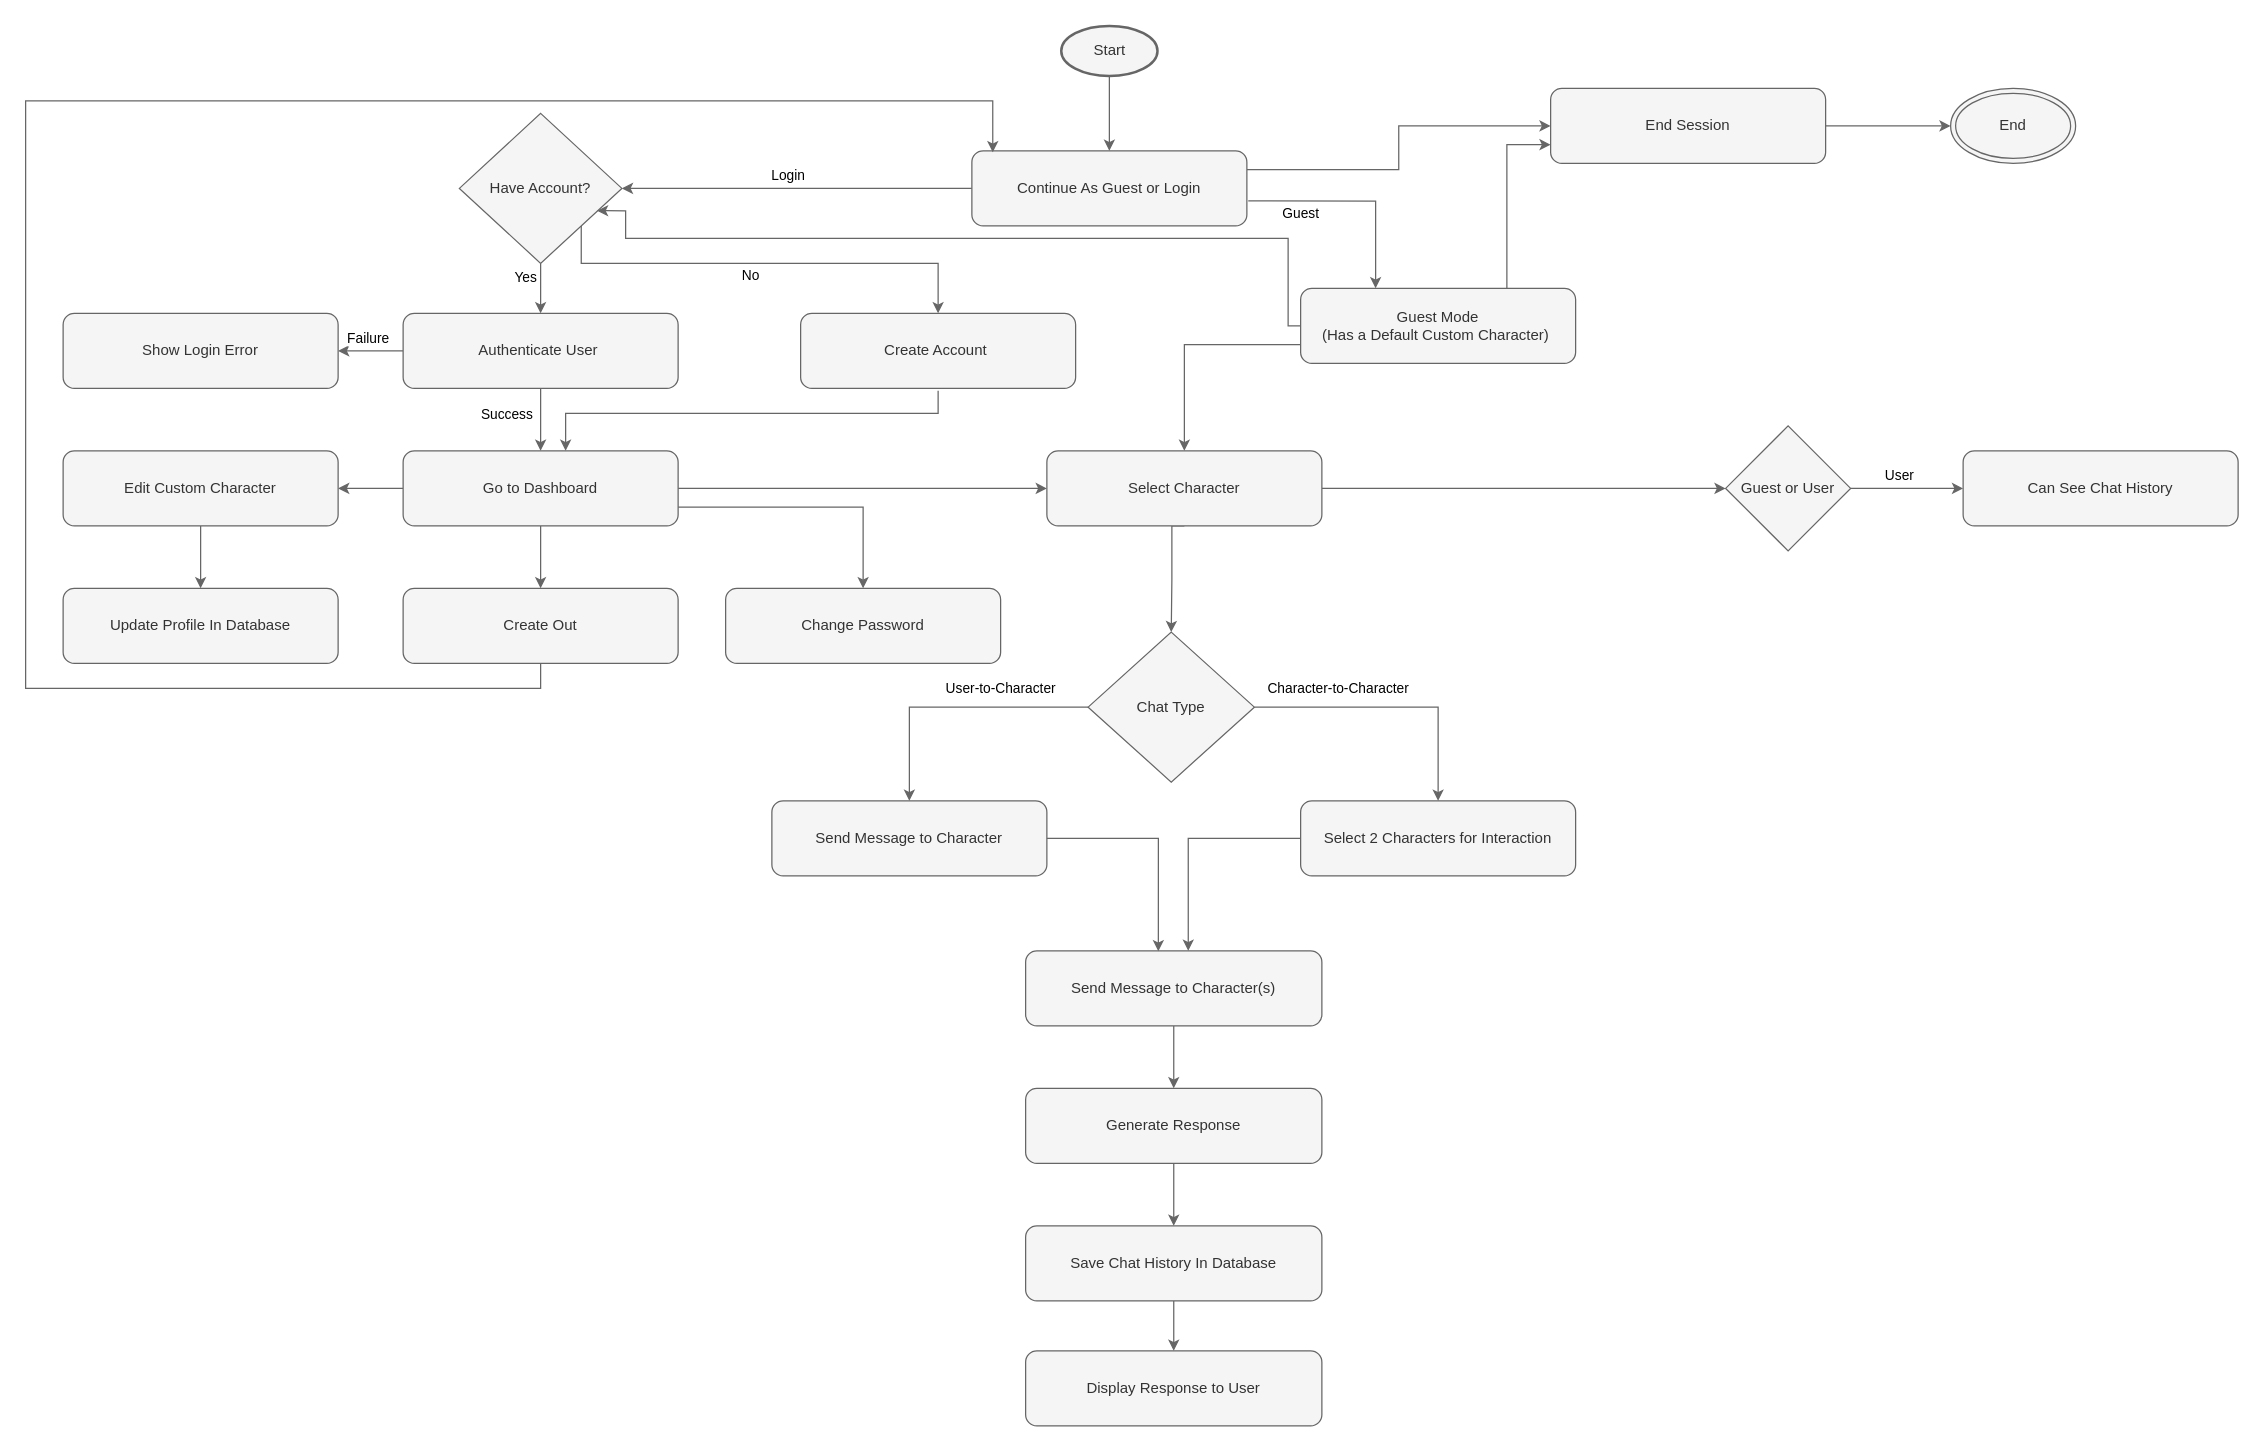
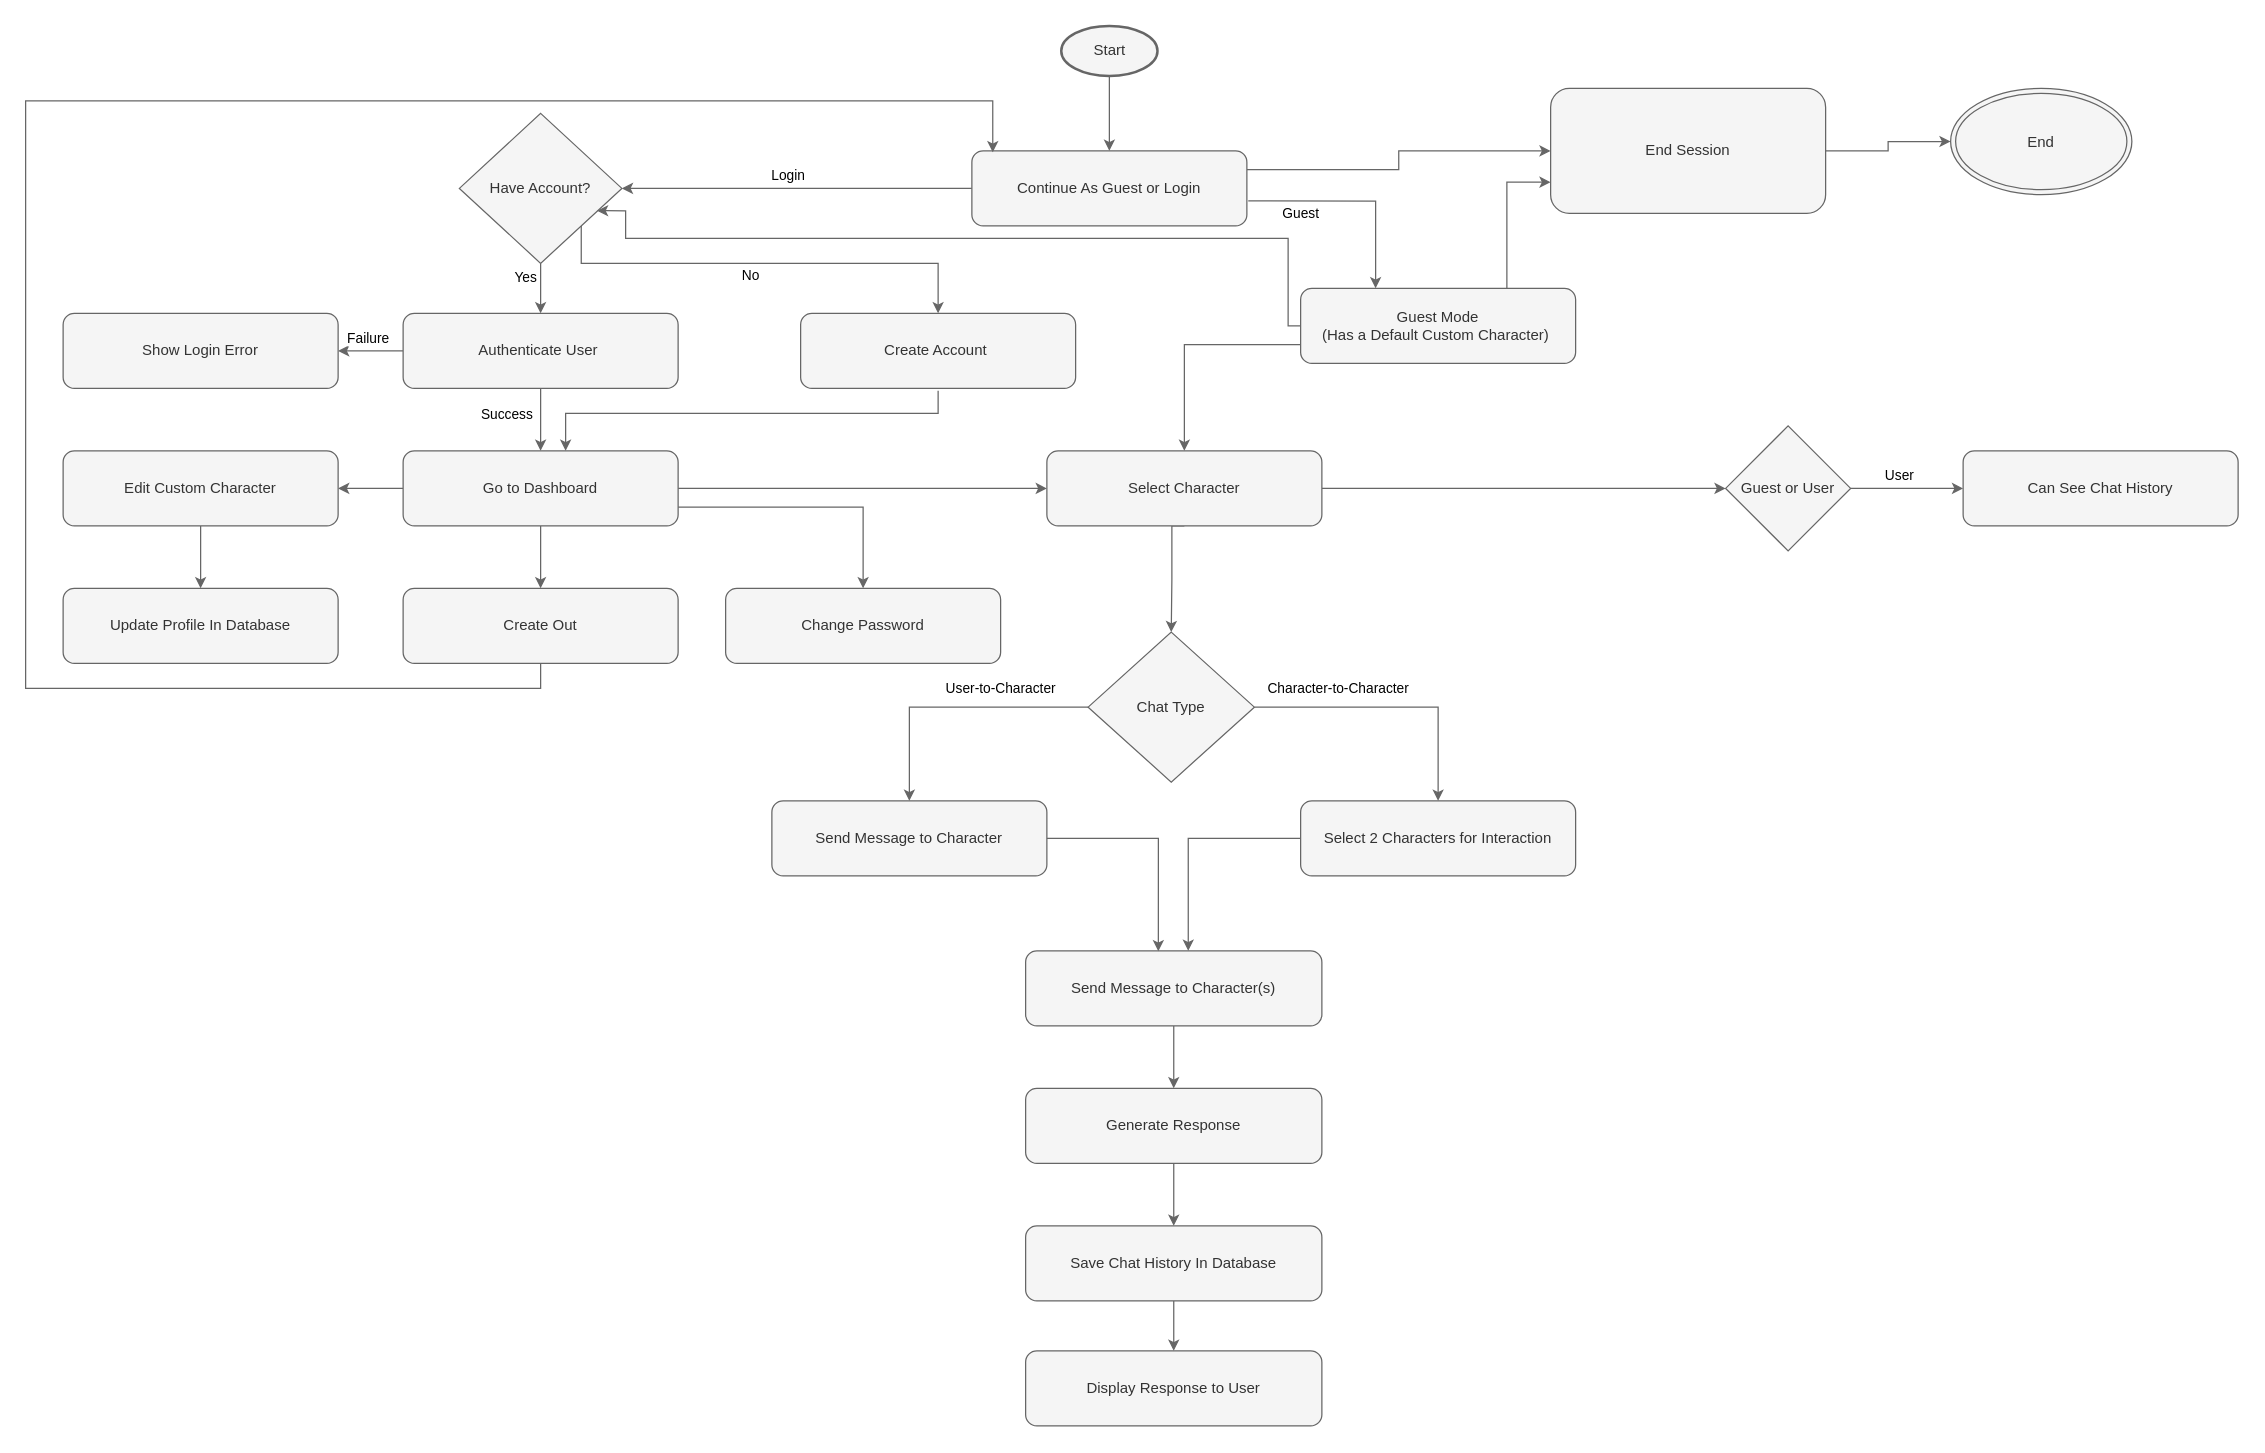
node "End Session": size 275x75 -> 275x125
node "End": size 125x75 -> 181x106
